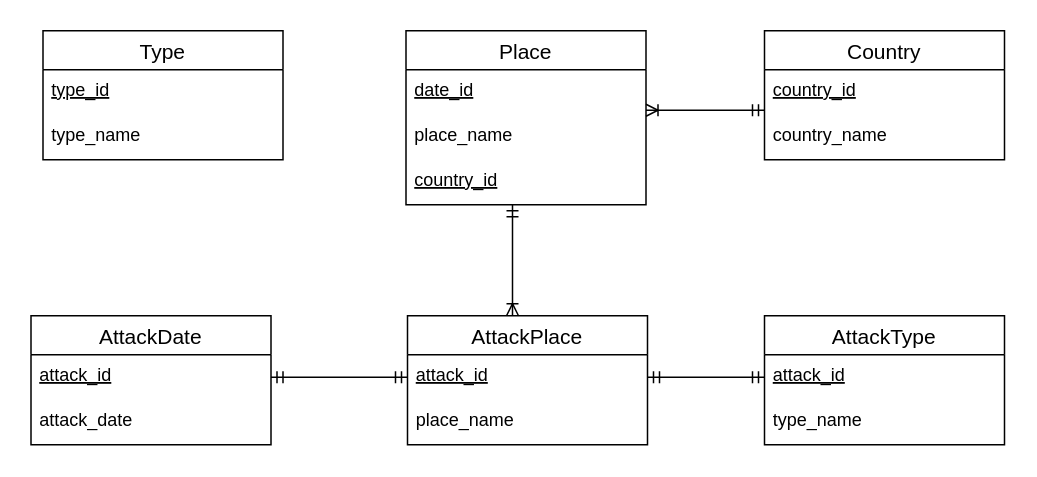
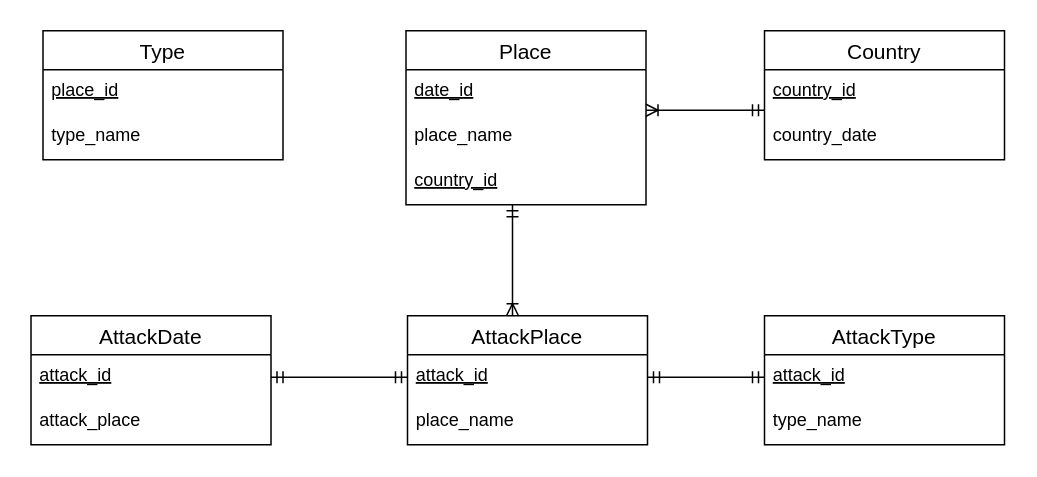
node "type_id": label "type_id" -> "place_id"
node "country_name": label "country_name" -> "country_date"
node "attack_date": label "attack_date" -> "attack_place"
